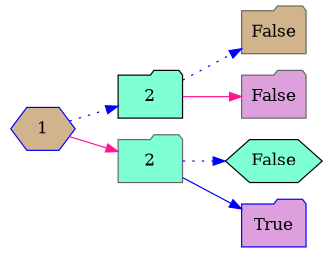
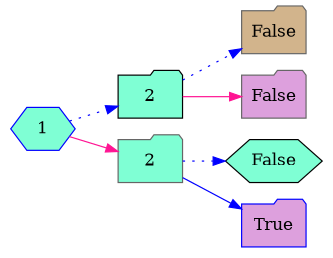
node "1": fillcolor tan -> aquamarine
